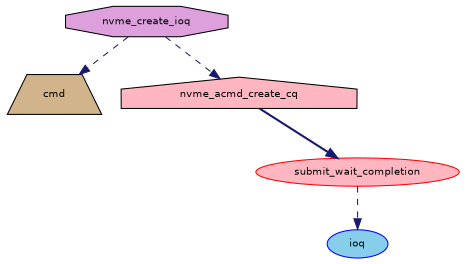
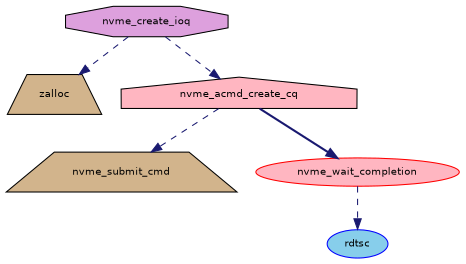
node "cmd": label "cmd" -> "zalloc"
node "nvme_submit_cmd": added
node "submit_wait_completion": label "submit_wait_completion" -> "nvme_wait_completion"
node "ioq": label "ioq" -> "rdtsc"
